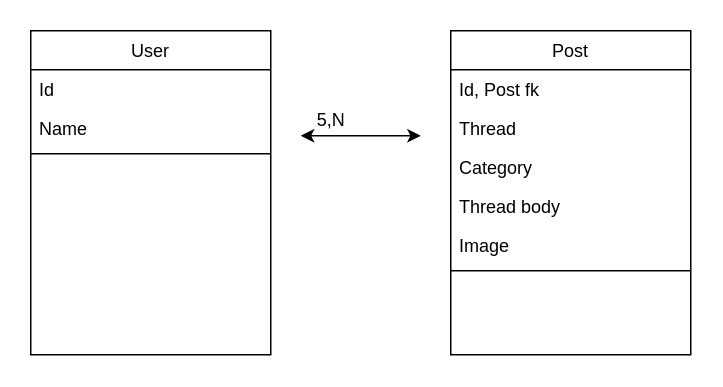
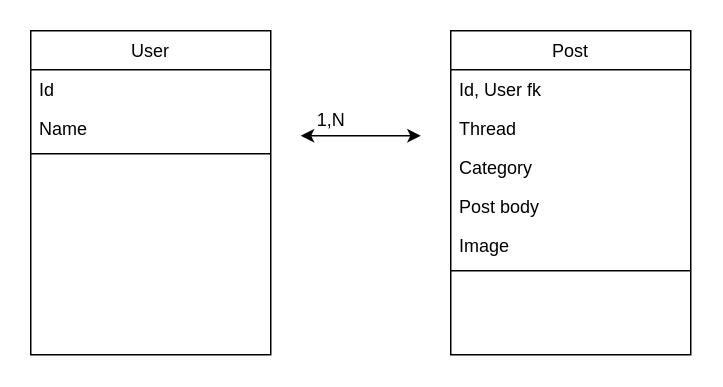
node "Id, Post fk": label "Id, Post fk" -> "Id, User fk"
node "5,N": label "5,N" -> "1,N"
node "Thread body": label "Thread body" -> "Post body"
